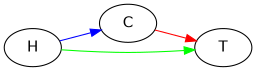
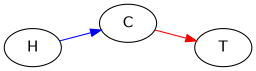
edge "H" -> "T": removed
